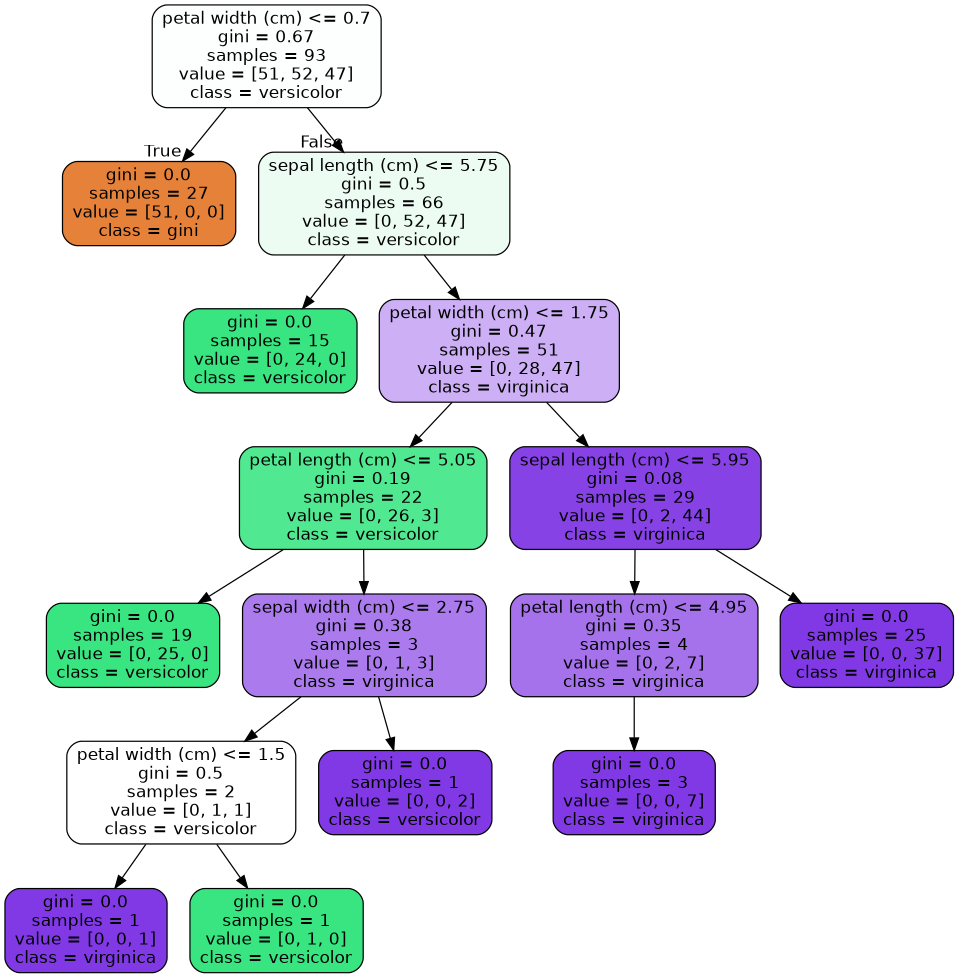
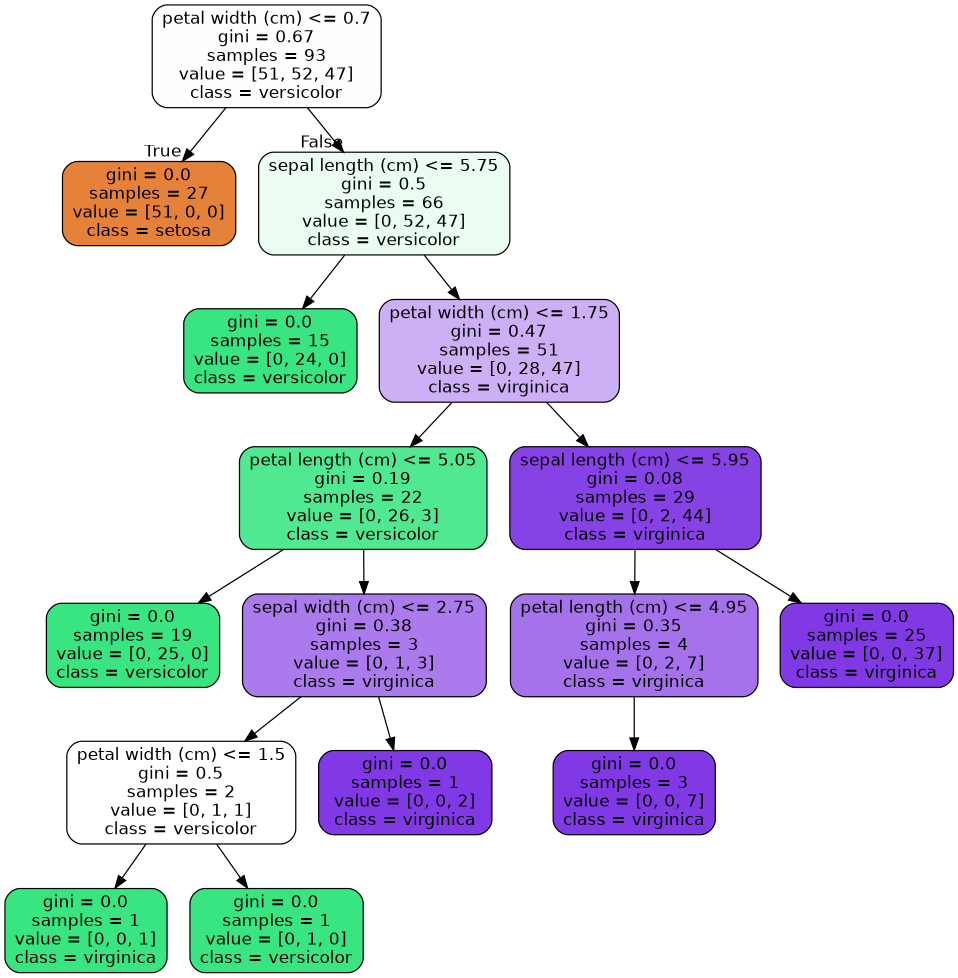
node "gini = 0.0 samples = 27 value = [51, 0, 0] class = gini": label "gini = 0.0 samples = 27 value = [51, 0, 0] class = gini" -> "gini = 0.0 samples = 27 value = [51, 0, 0] class = setosa"
node "gini = 0.0 samples = 1 value = [0, 0, 2] class = versicolor": label "gini = 0.0 samples = 1 value = [0, 0, 2] class = versicolor" -> "gini = 0.0 samples = 1 value = [0, 0, 2] class = virginica"
node "gini = 0.0 samples = 1 value = [0, 0, 1] class = virginica": fillcolor #8139e5 -> #39e581
